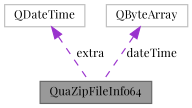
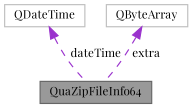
edge "QuaZipFileInfo64" -> "QDateTime": label " extra" -> " dateTime"
edge "QuaZipFileInfo64" -> "QByteArray": label " dateTime" -> " extra"
